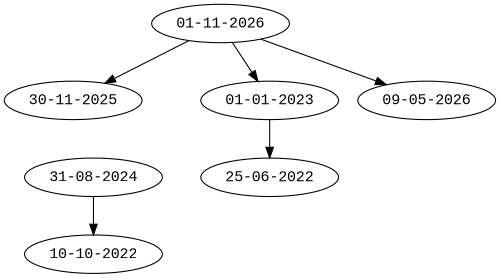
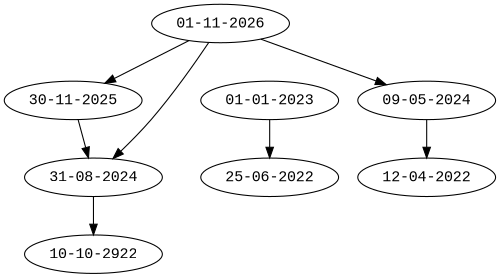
edge "01-11-2026" -> "01-01-2023": now "01-11-2026" -> "31-08-2024"
node "09-05-2026": label "09-05-2026" -> "09-05-2024"
edge "30-11-2025" -> "31-08-2024": added
node "12-04-2022": added
node "10-10-2022": label "10-10-2022" -> "10-10-2922"
